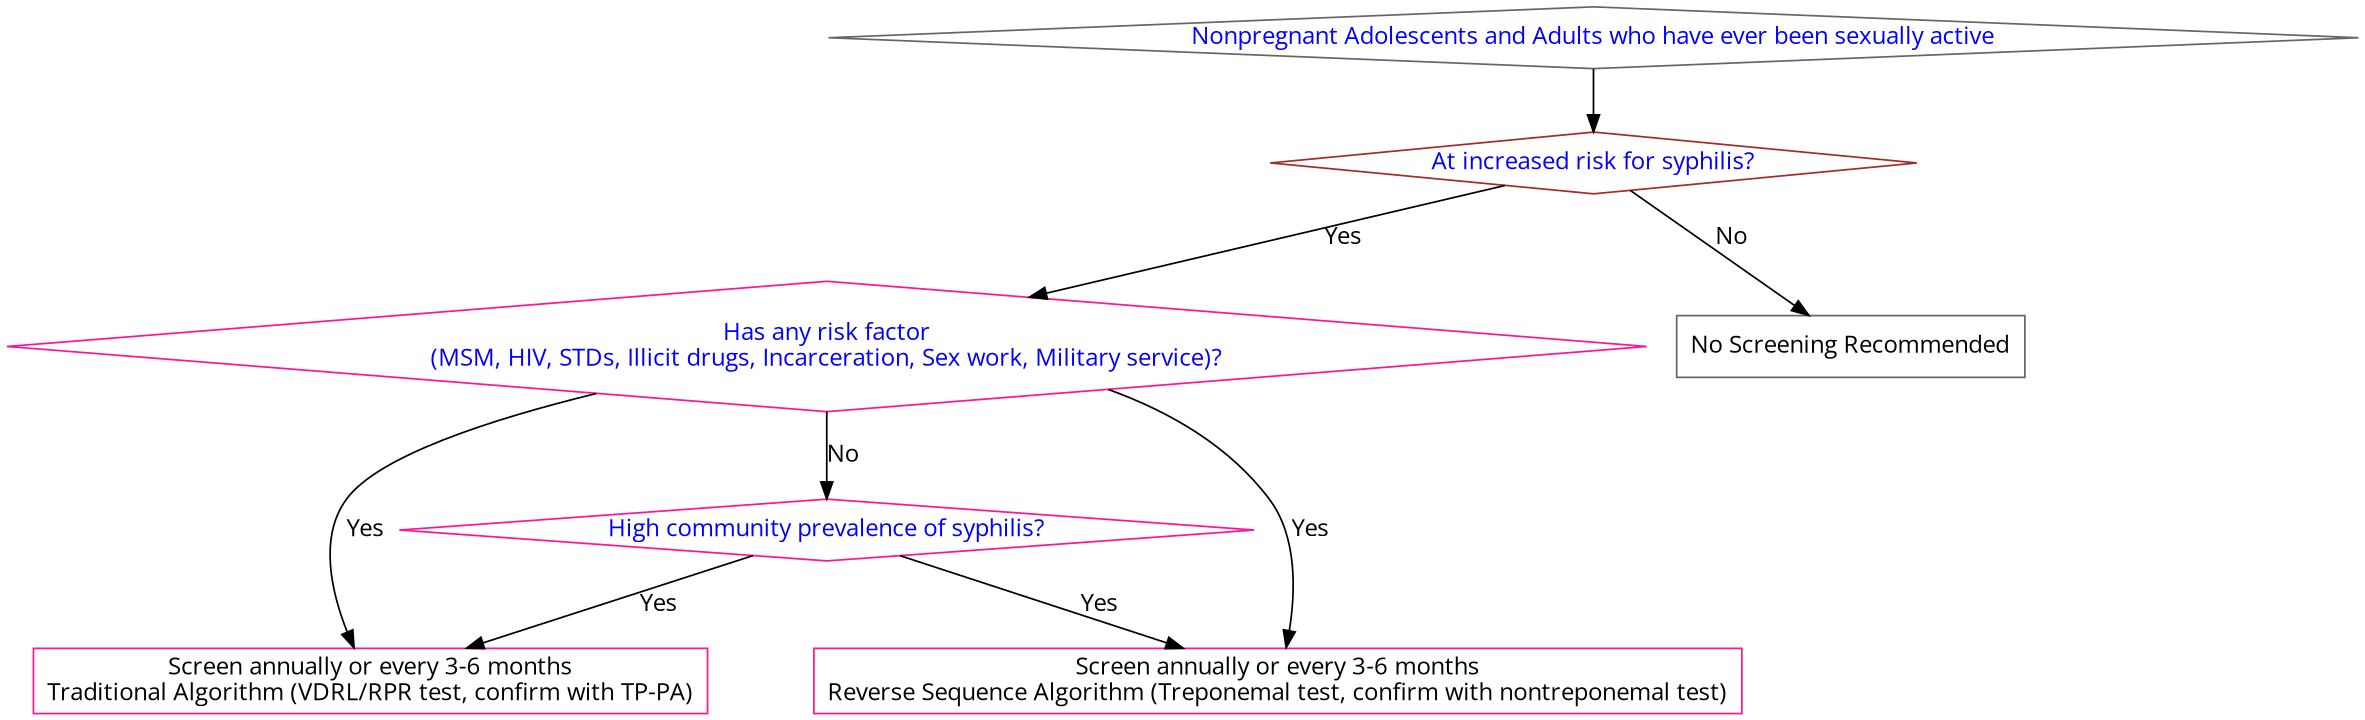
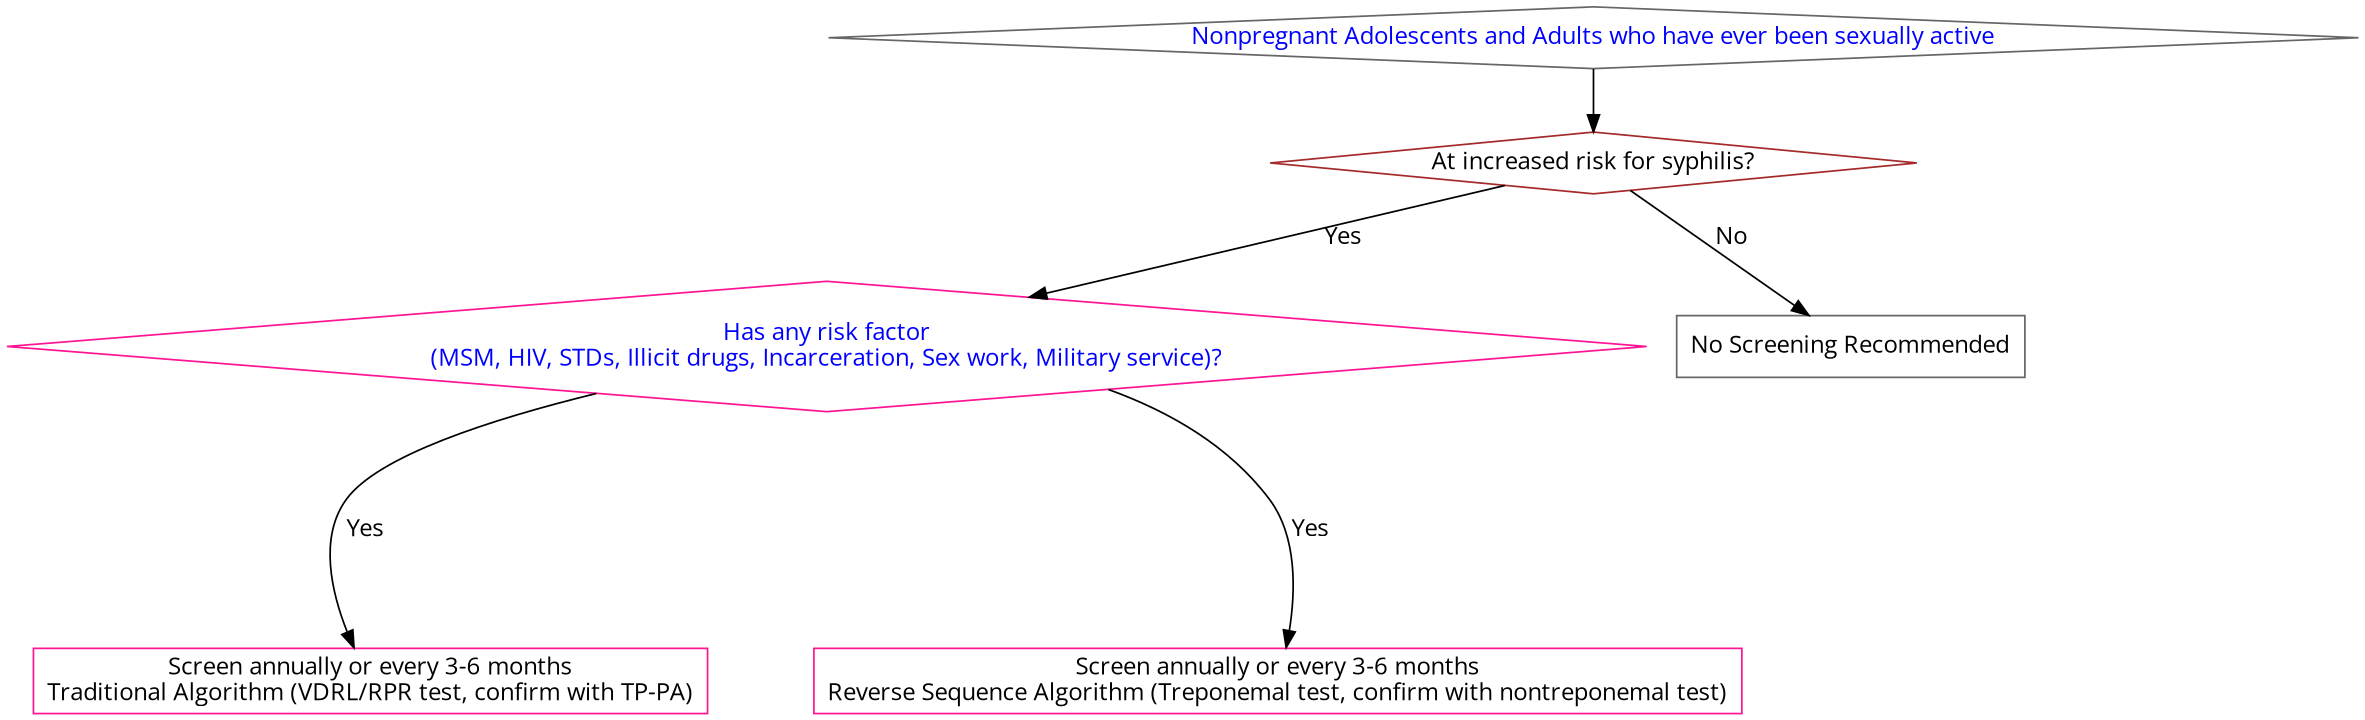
node "At increased risk for syphilis?": fontcolor blue -> black
node "High community prevalence of syphilis?": removed
